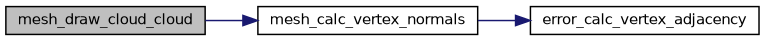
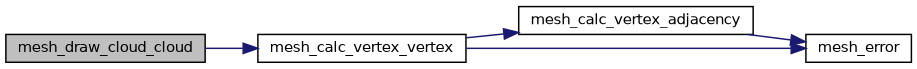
node "mesh_calc_vertex_normals": label "mesh_calc_vertex_normals" -> "mesh_calc_vertex_vertex"
node "error_calc_vertex_adjacency": label "error_calc_vertex_adjacency" -> "mesh_calc_vertex_adjacency"
node "mesh_error": added
